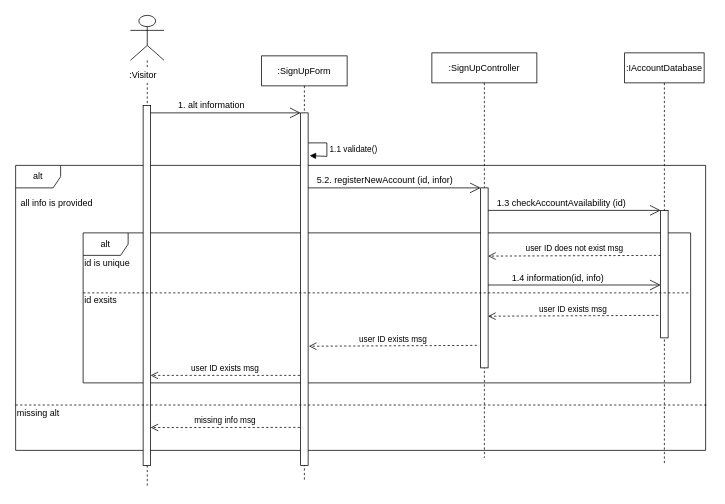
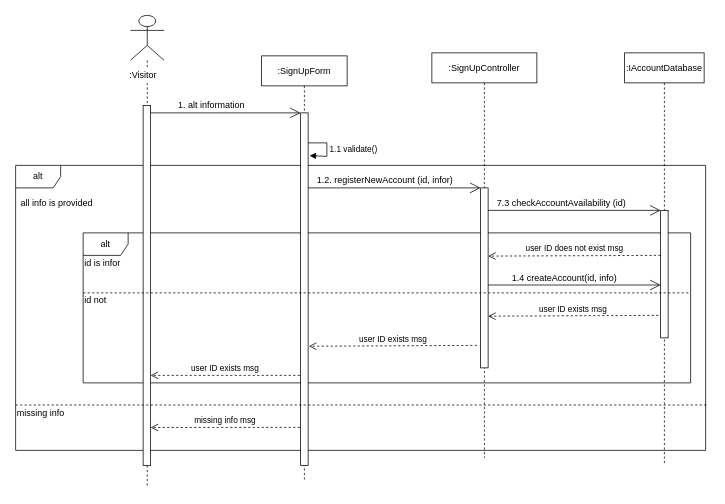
node "5.2. registerNewAccount (id, infor)": label "5.2. registerNewAccount (id, infor)" -> "1.2. registerNewAccount (id, infor)"
node "1.3 checkAccountAvailability (id)": label "1.3 checkAccountAvailability (id)" -> "7.3 checkAccountAvailability (id)"
node "id is unique": label "id is unique" -> "id is infor"
node "1.4 information(id, info)": label "1.4 information(id, info)" -> "1.4 createAccount(id, info)"
node "id exsits": label "id exsits" -> "id not"
node "missing alt": label "missing alt" -> "missing info"
